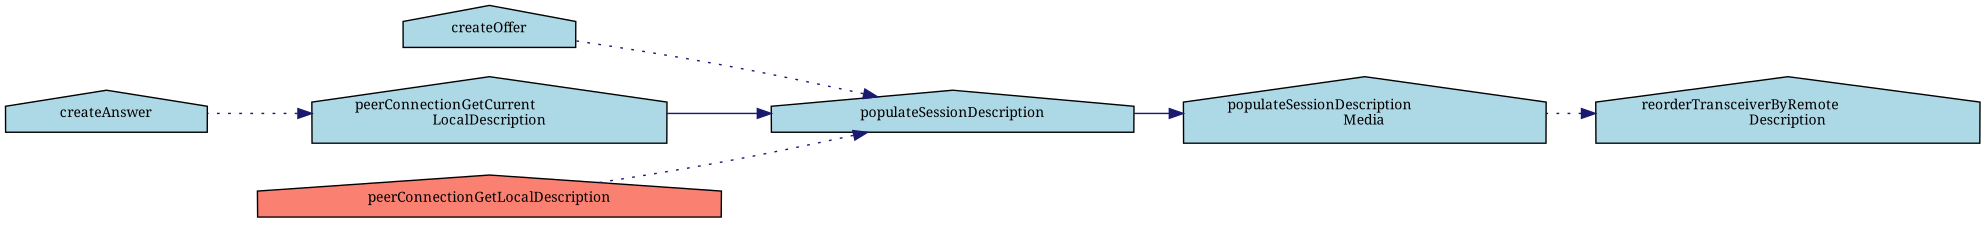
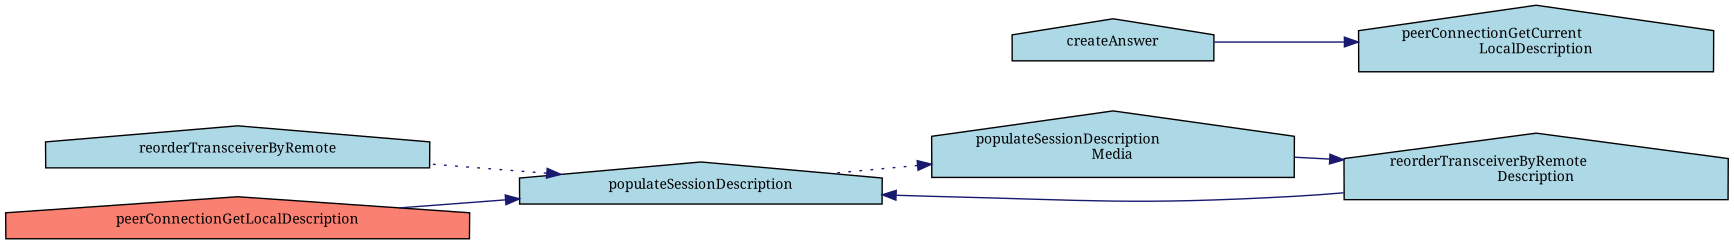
node "createOffer": label "createOffer" -> "reorderTransceiverByRemote"
edge "createAnswer" -> "peerConnectionGetCurrent LocalDescription": style dotted -> solid
edge "peerConnectionGetCurrent LocalDescription" -> "populateSessionDescription": now "reorderTransceiverByRemote Description" -> "populateSessionDescription"
edge "populateSessionDescription" -> "populateSessionDescription Media": style solid -> dotted
edge "populateSessionDescription Media" -> "reorderTransceiverByRemote Description": style dotted -> solid
edge "peerConnectionGetLocalDescription" -> "populateSessionDescription": style dotted -> solid
